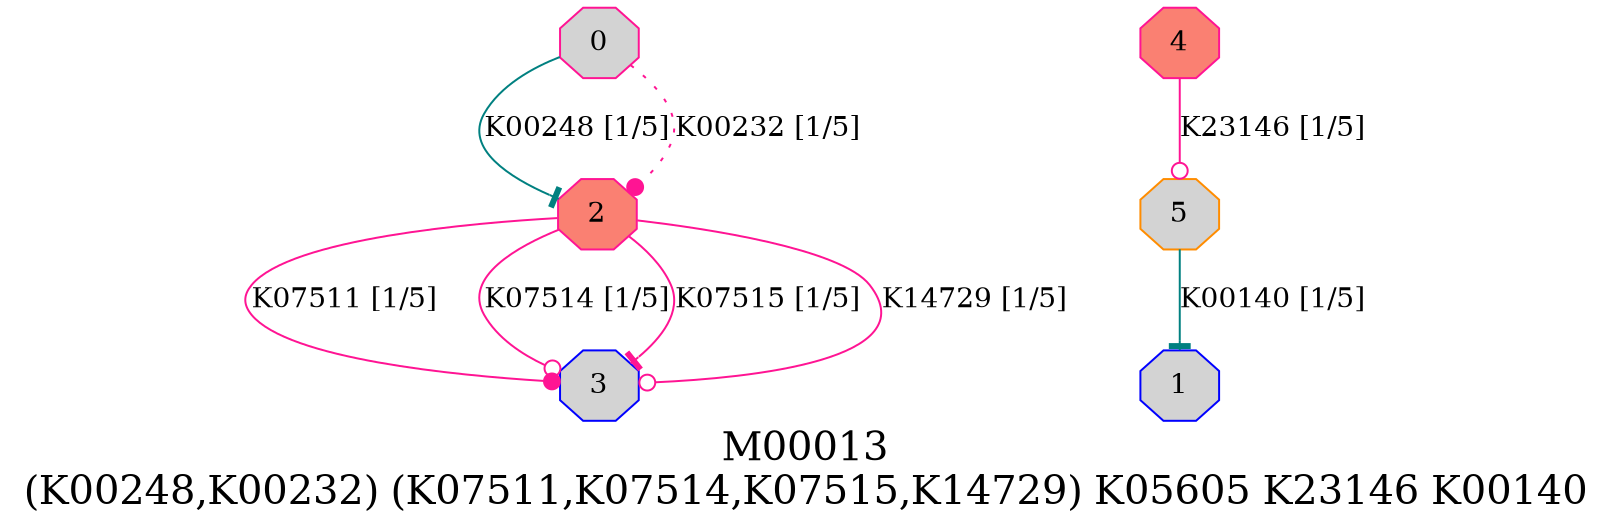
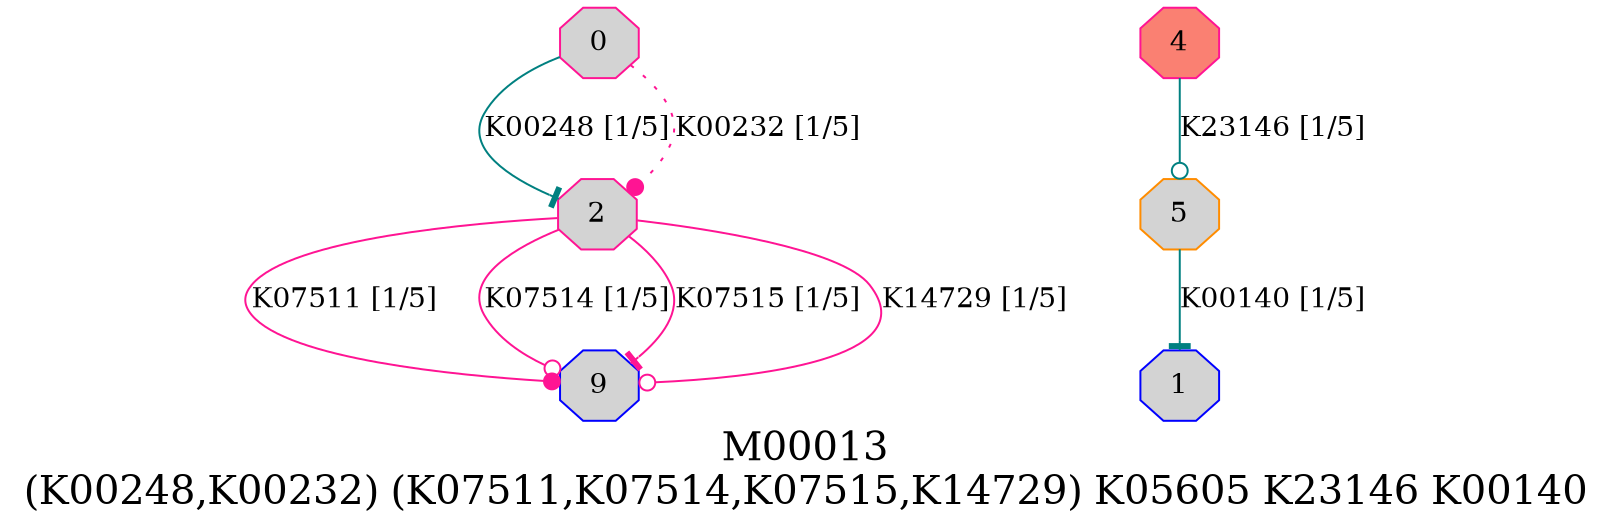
edge "4" -> "5": color deeppink -> teal
node "2": fillcolor salmon -> lightgrey
node "3": label "3" -> "9"
